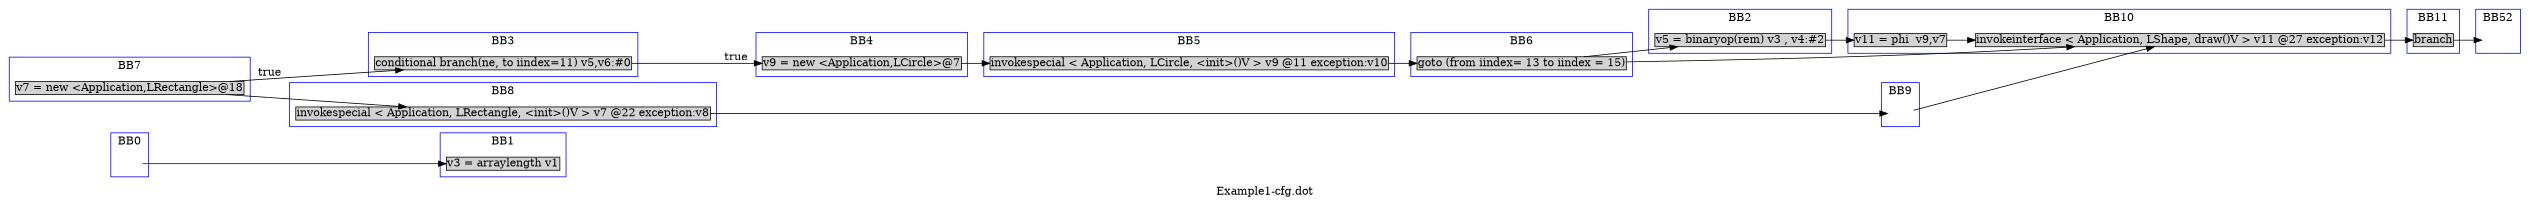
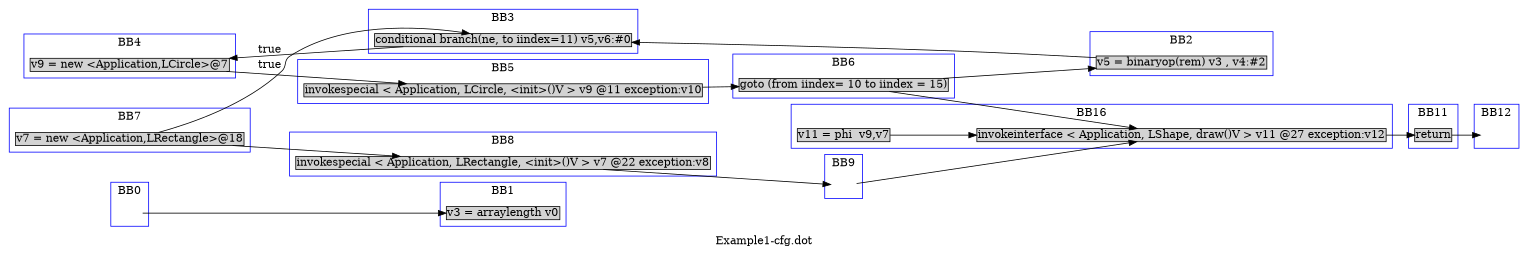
cluster "BB10": label "BB10" -> "BB16"
cluster "BB52": label "BB52" -> "BB12"
edge "v5 = binaryop(rem) v3 , v4:#2" -> "v11 = phi  v9,v7": now "v5 = binaryop(rem) v3 , v4:#2" -> "conditional branch(ne, to iindex=11) v5,v6:#0"
node "branch": label "branch" -> "return"
node "goto (from iindex= 13 to iindex = 15)": label "goto (from iindex= 13 to iindex = 15)" -> "goto (from iindex= 10 to iindex = 15)"
node "v3 = arraylength v1": label "v3 = arraylength v1" -> "v3 = arraylength v0"
